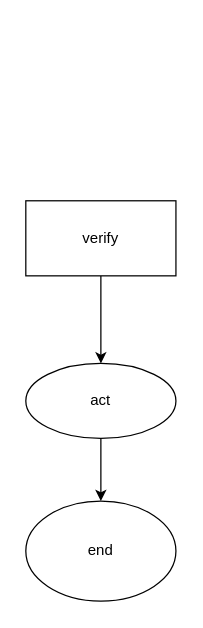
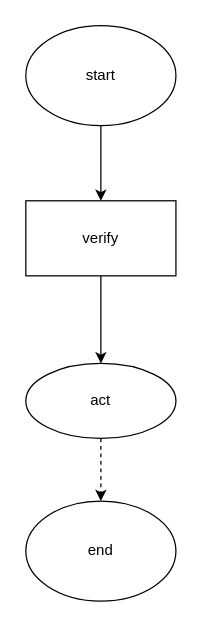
node "start": added
edge "start" -> "verify": added
edge "act" -> "end": style solid -> dashed
